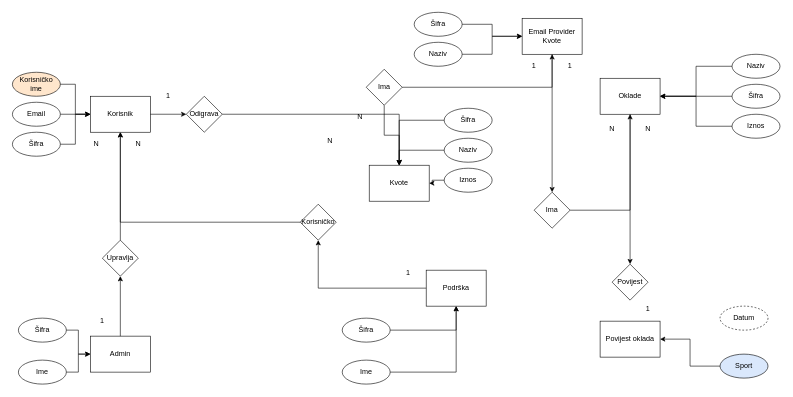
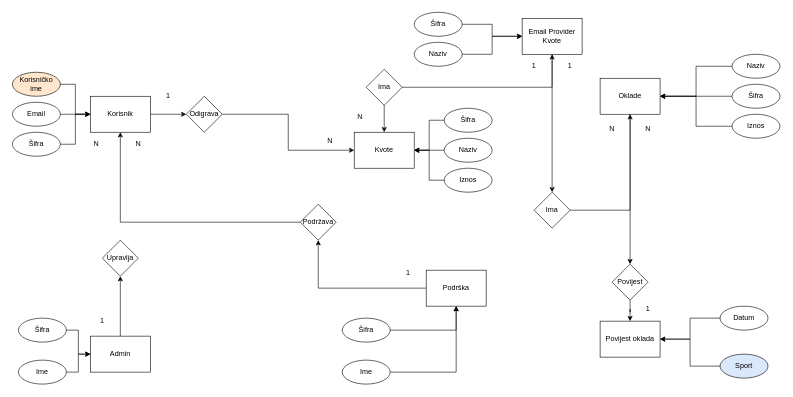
node "Kvote": moved (399, 183) -> (384, 150)
node "Korisničko": label "Korisničko" -> "Podržava"
edge "Upravlja" -> "Korisnik": removed
edge "Povijest" -> "Povijest oklada": added
edge "Datum" -> "Povijest oklada": added
node "Datum": style dashed -> solid
